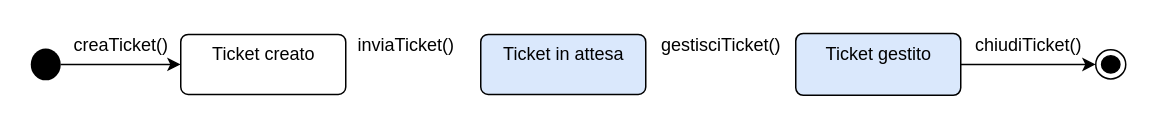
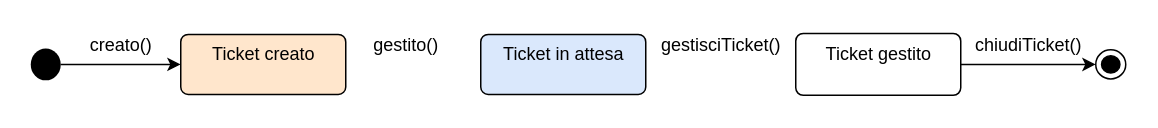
node "creaTicket()": label "creaTicket()" -> "creato()"
node "inviaTicket()": label "inviaTicket()" -> "gestito()"
node "Ticket creato": fillcolor #ffffff -> #ffe6cc
node "Ticket gestito": fillcolor #dae8fc -> #ffffff
